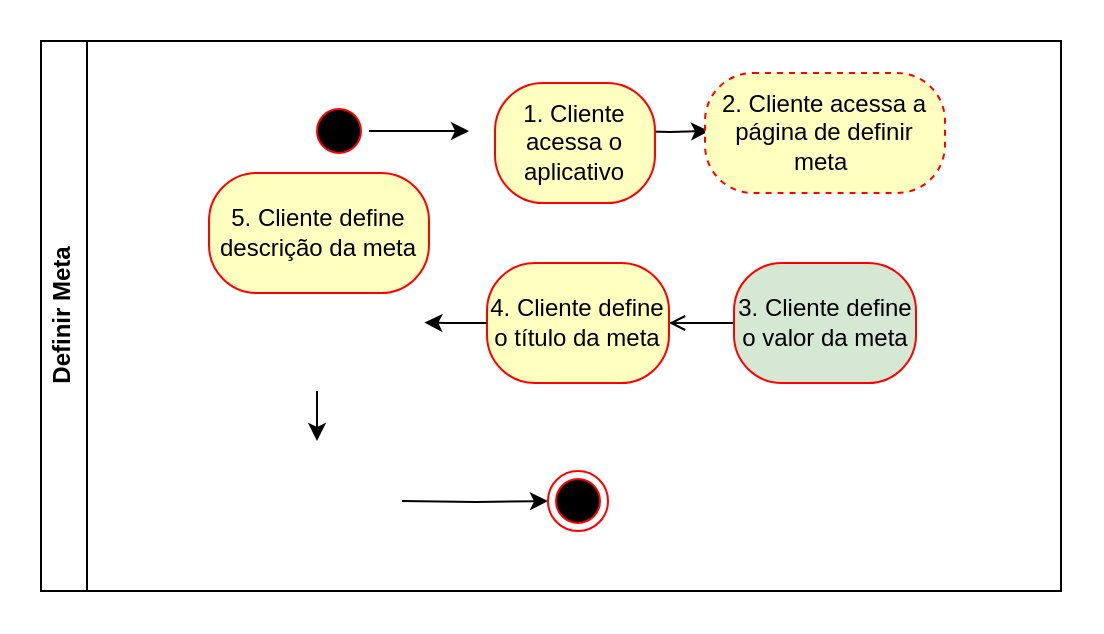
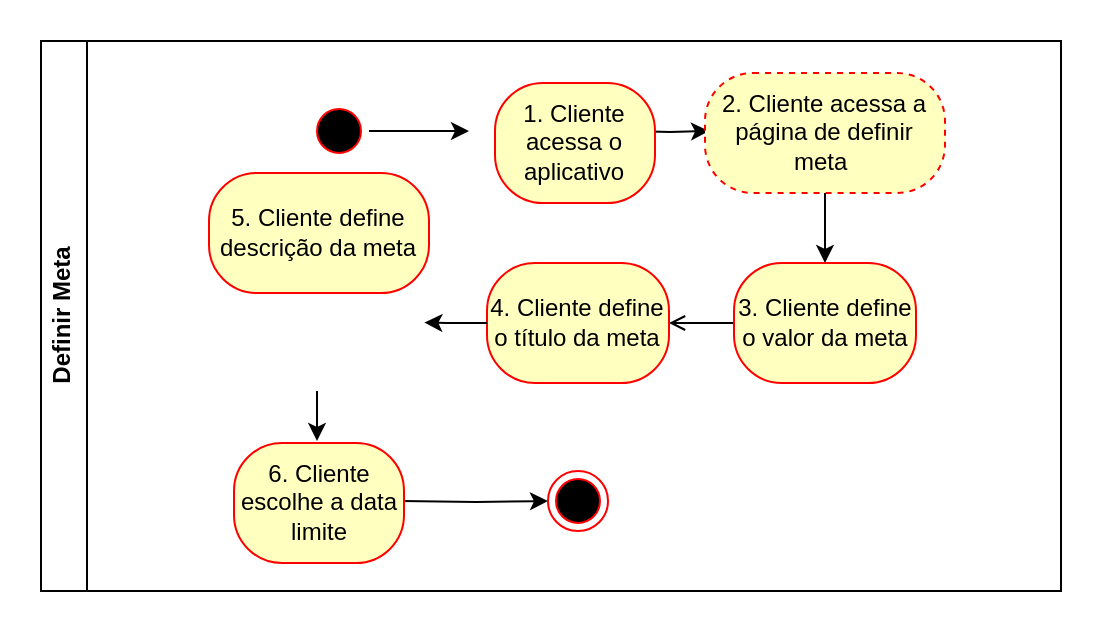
edge "2. Cliente acessa a página de definir meta" -> "3. Cliente define o valor da meta": added
node "3. Cliente define o valor da meta": fillcolor #d5e8d4 -> #ffffc0
node "6. Cliente escolhe a data limite": added
